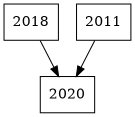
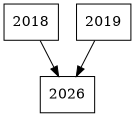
node "2011": label "2011" -> "2019"
node "2020": label "2020" -> "2026"
